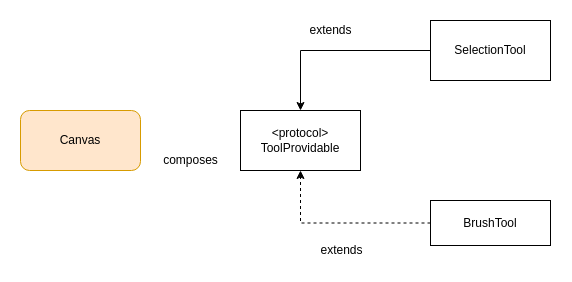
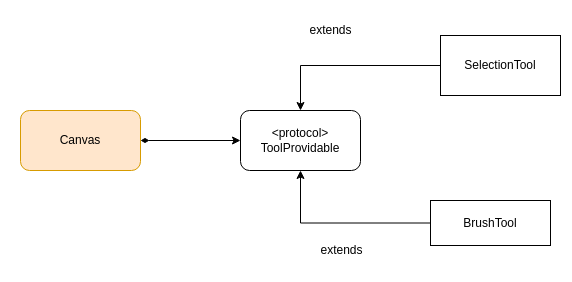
node "SelectionTool": moved (491, 51) -> (501, 66)
edge "Canvas" -- "<protocol> ToolProvidable": added
node "<protocol> ToolProvidable": shape rectangle -> rounded rectangle
node "composes": removed
edge "BrushTool" -> "<protocol> ToolProvidable": style dashed -> solid
